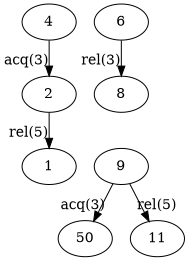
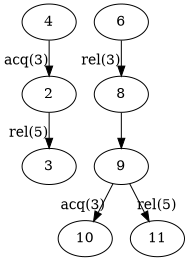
edge "8" -> "9": added
node "1": label "1" -> "3"
node "50": label "50" -> "10"
